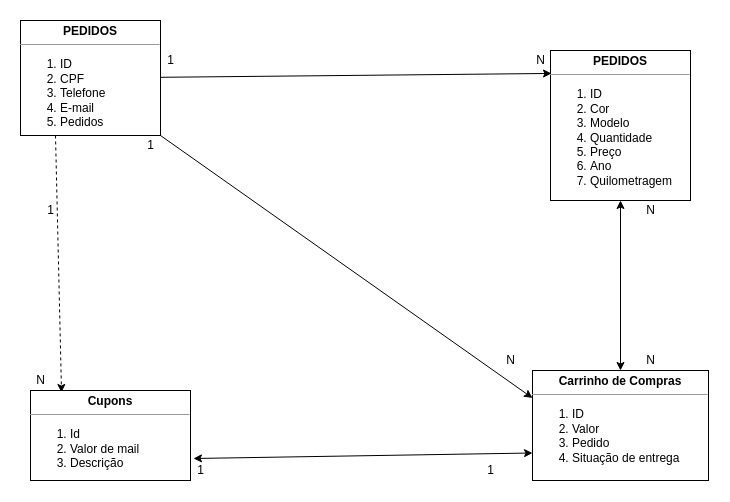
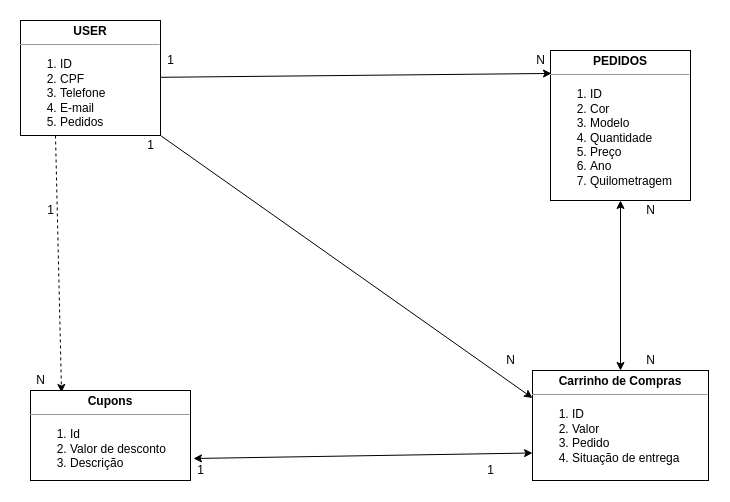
node "PEDIDOS ID CPF Telefone E-mail Pedidos": label "PEDIDOS ID CPF Telefone E-mail Pedidos" -> "USER ID CPF Telefone E-mail Pedidos"
node "Cupons Id Valor de mail Descrição": label "Cupons Id Valor de mail Descrição" -> "Cupons Id Valor de desconto Descrição"
